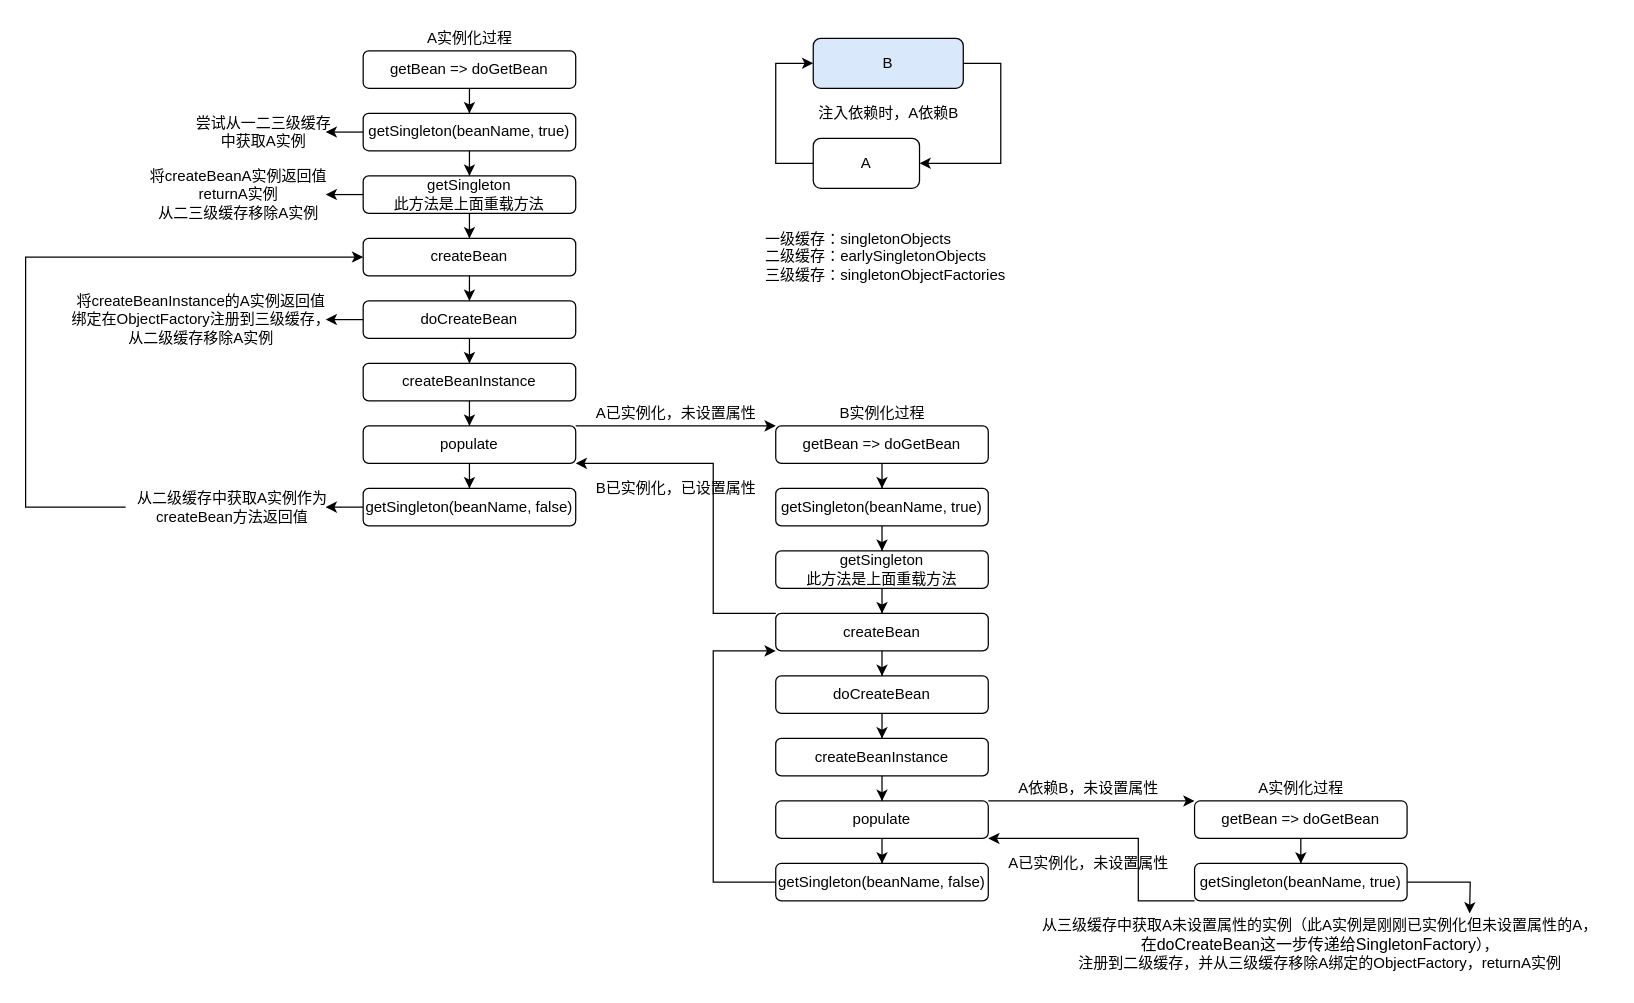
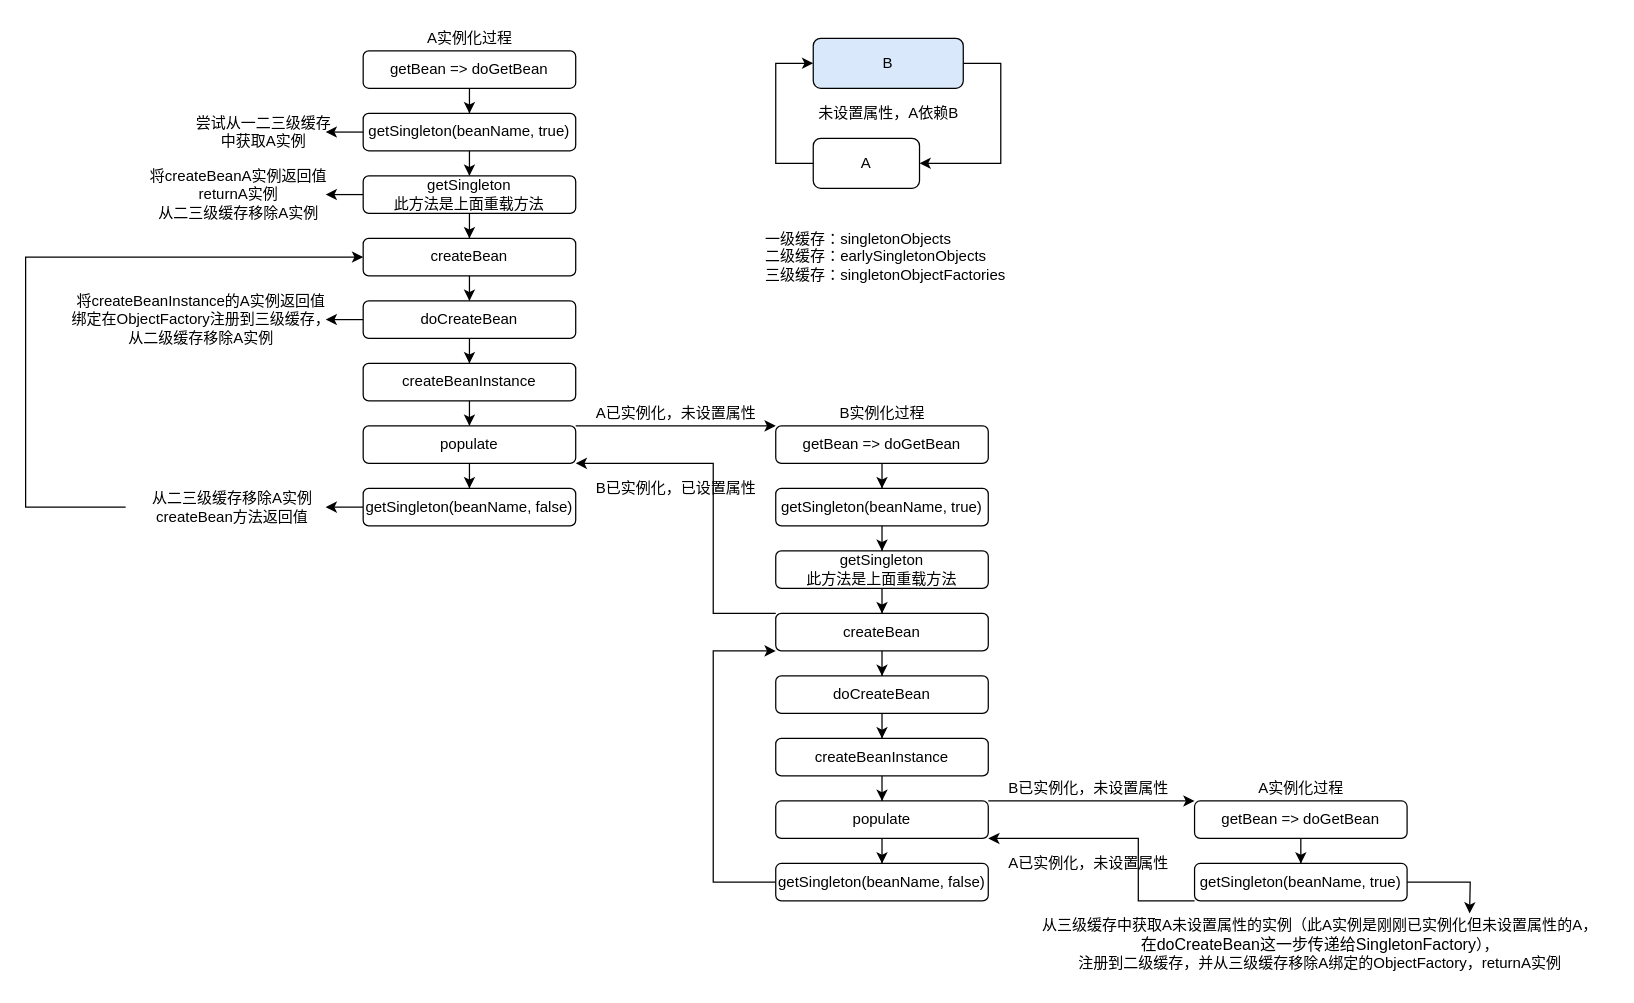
node "注入依赖时，A依赖B": label "注入依赖时，A依赖B" -> "未设置属性，A依赖B"
node "从二级缓存中获取A实例作为 createBean方法返回值": label "从二级缓存中获取A实例作为 createBean方法返回值" -> "从二三级缓存移除A实例 createBean方法返回值"
node "A依赖B，未设置属性": label "A依赖B，未设置属性" -> "B已实例化，未设置属性"
